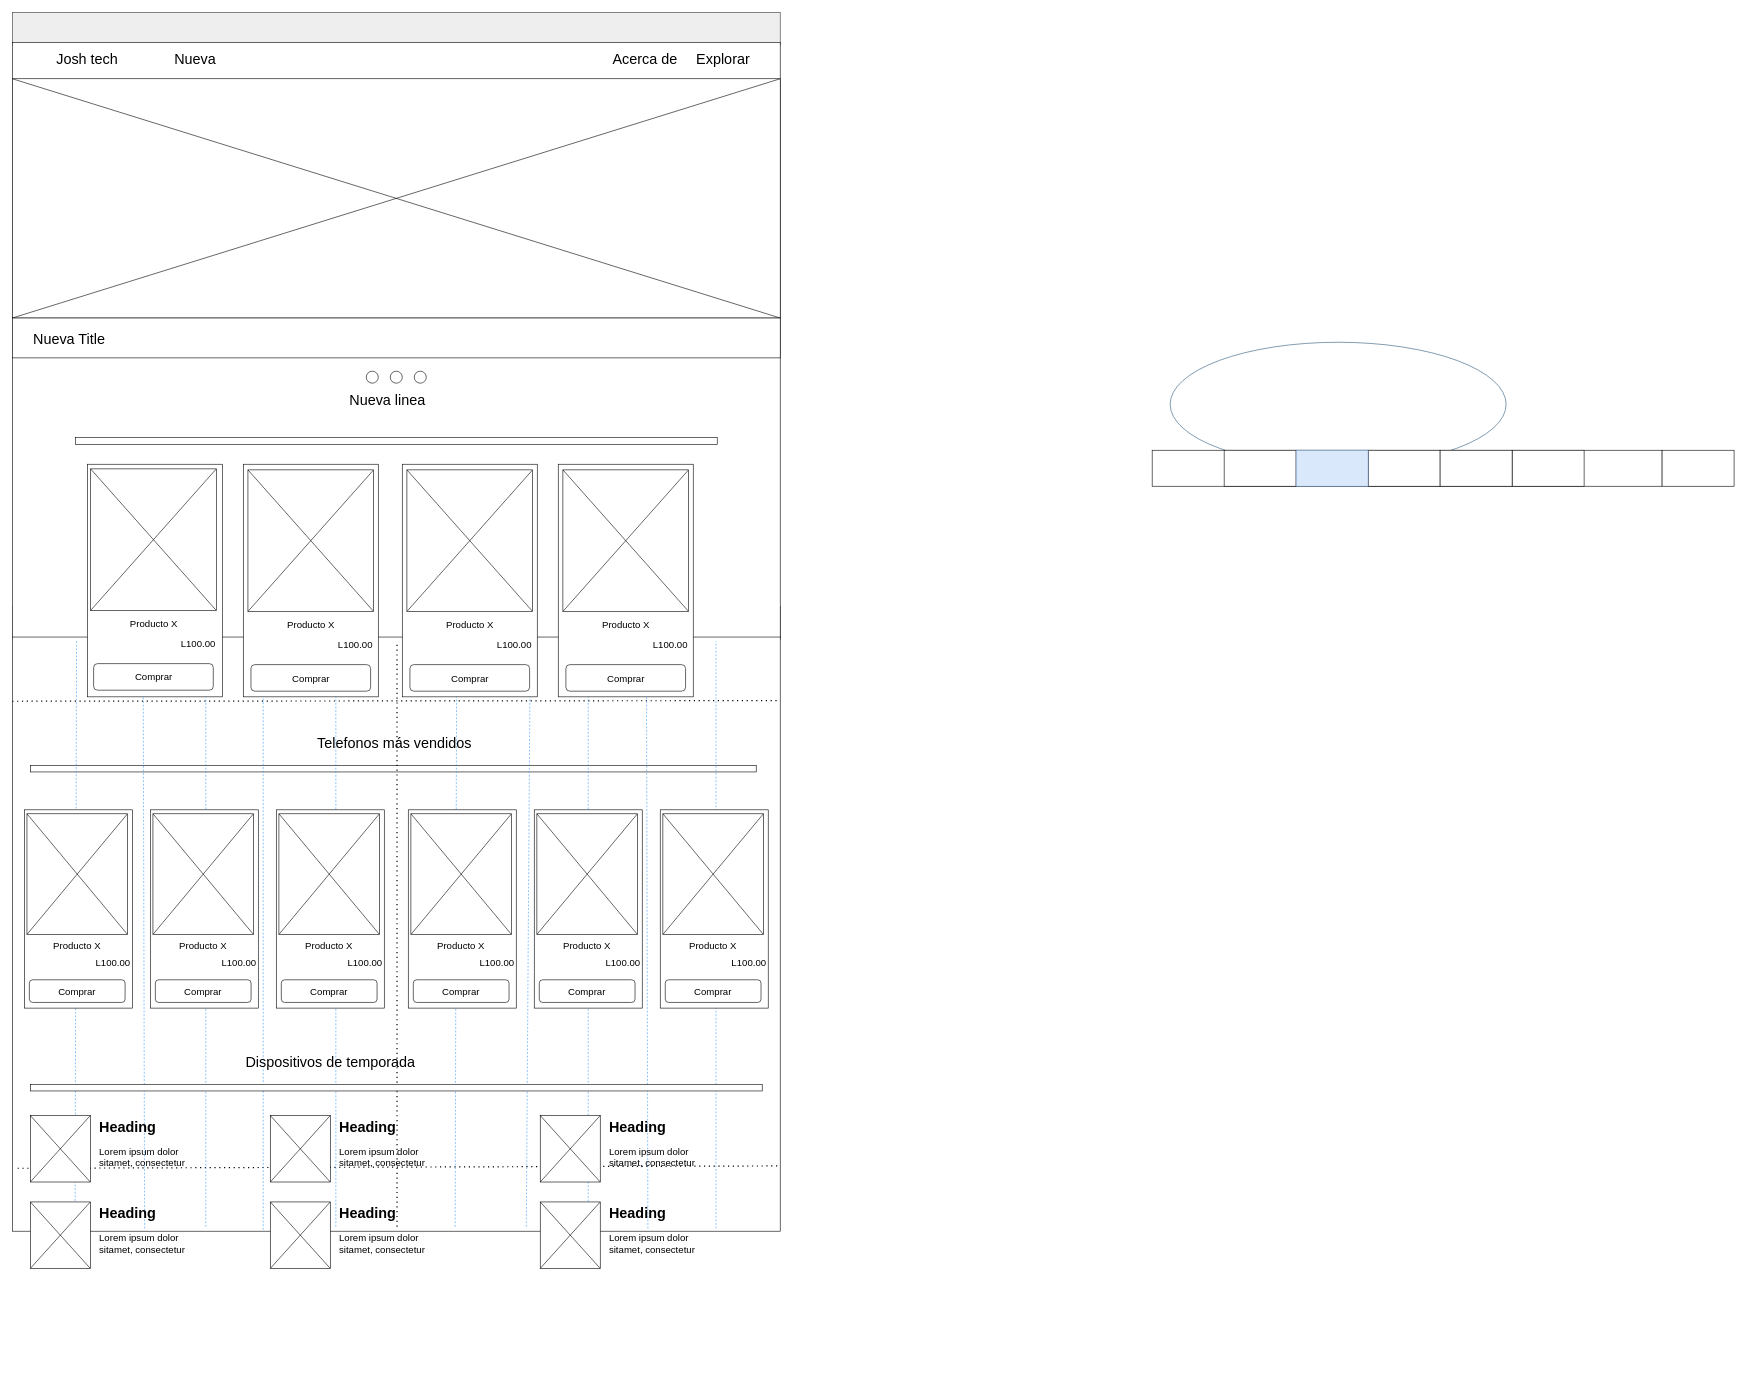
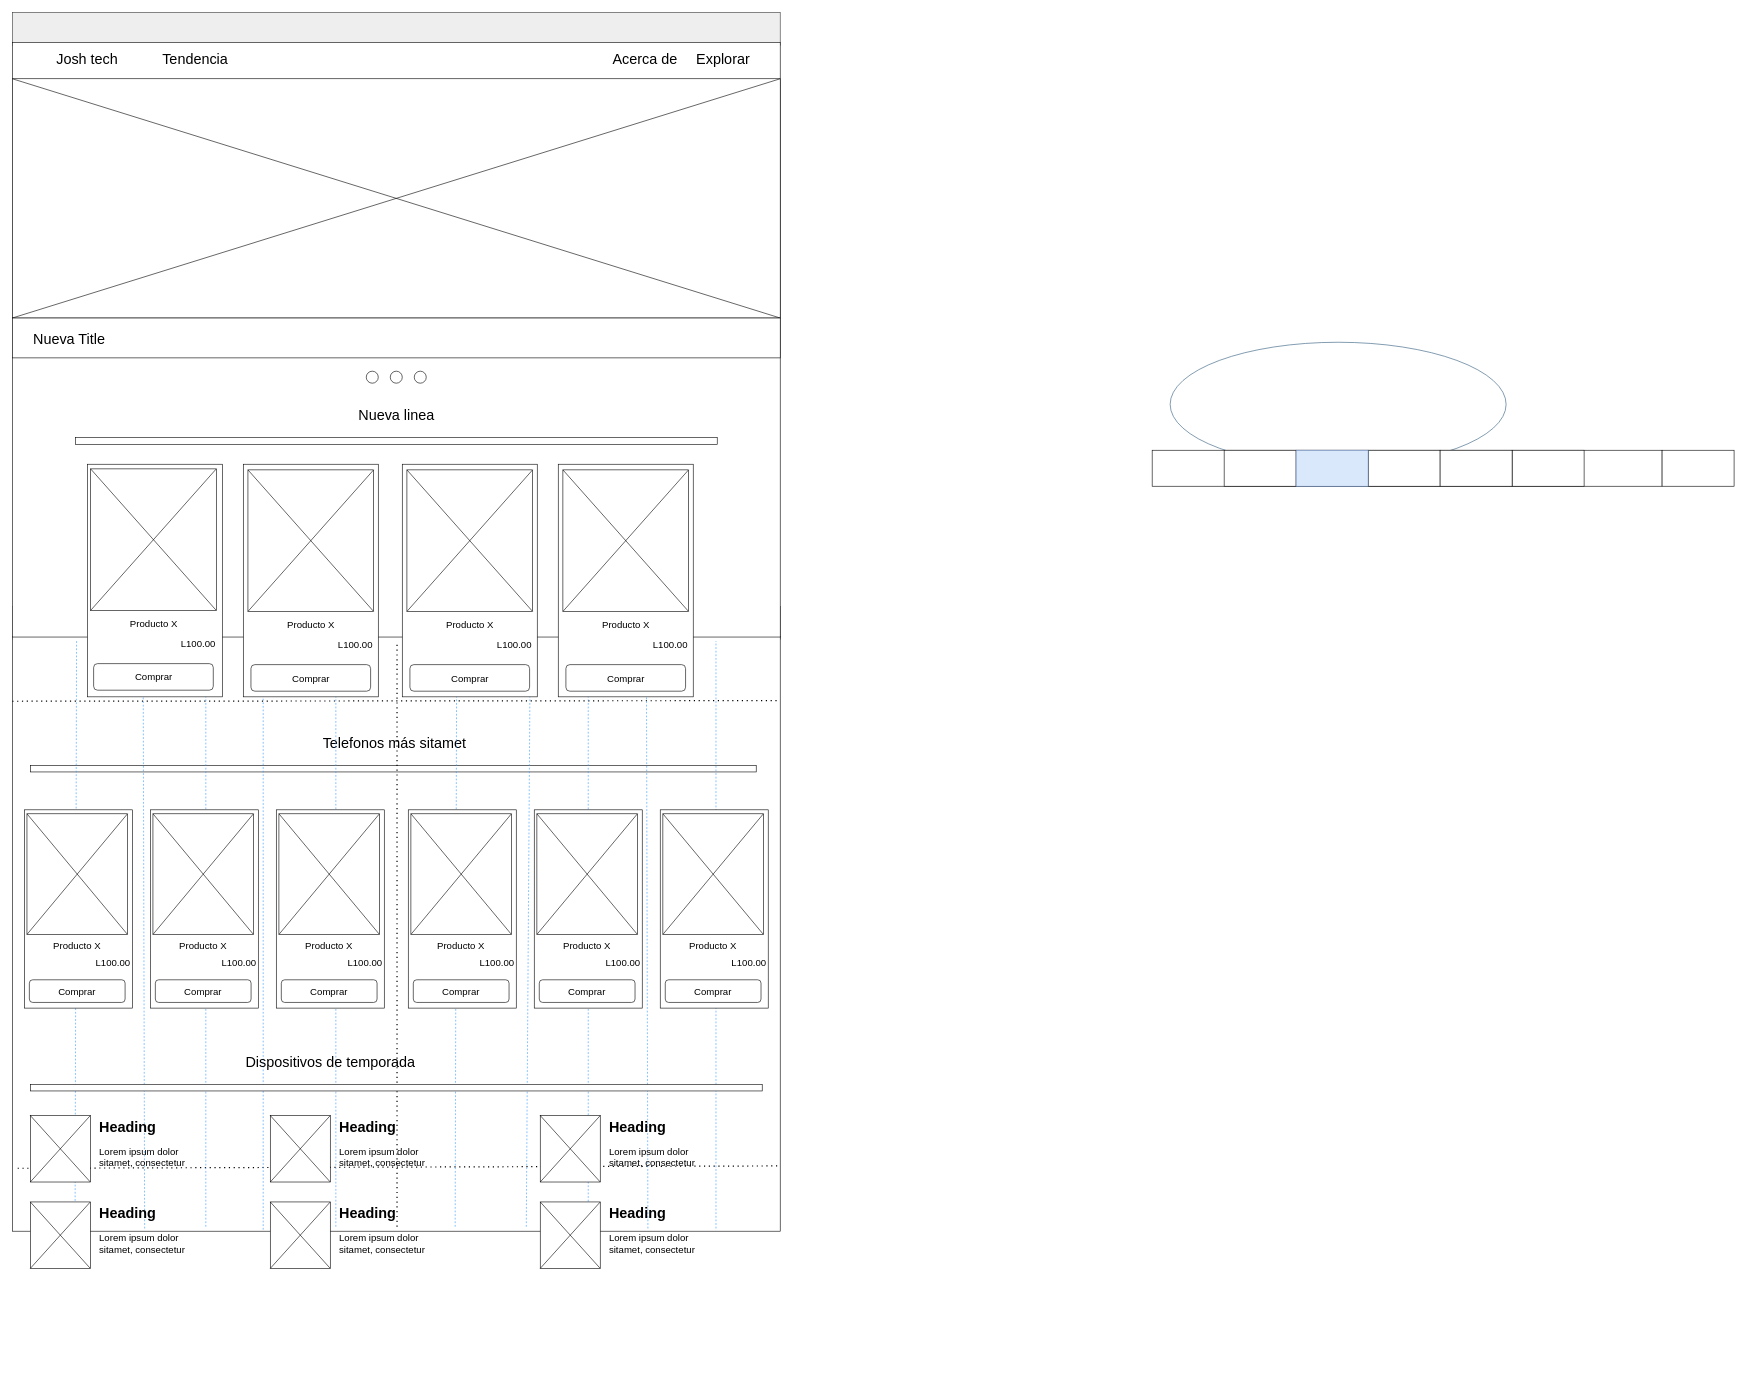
node "Nueva": label "Nueva" -> "Tendencia"
node "Nueva linea": moved (387, 401) -> (396, 416)
node "Telefonos más vendidos": label "Telefonos más vendidos" -> "Telefonos más sitamet"
